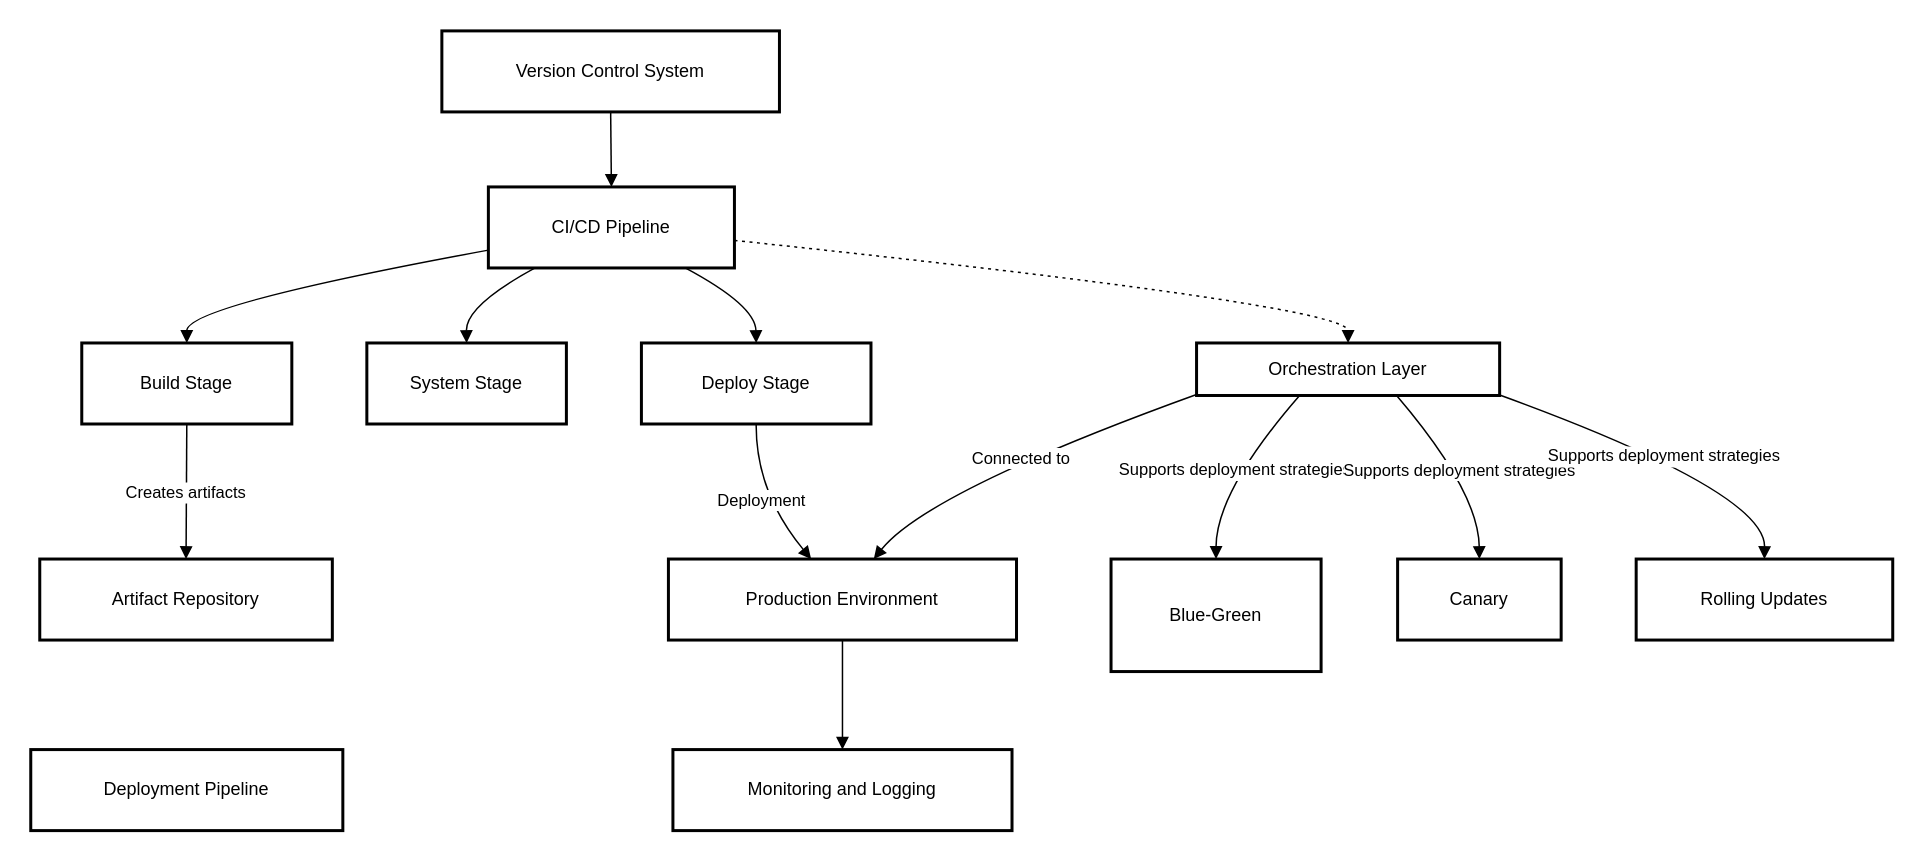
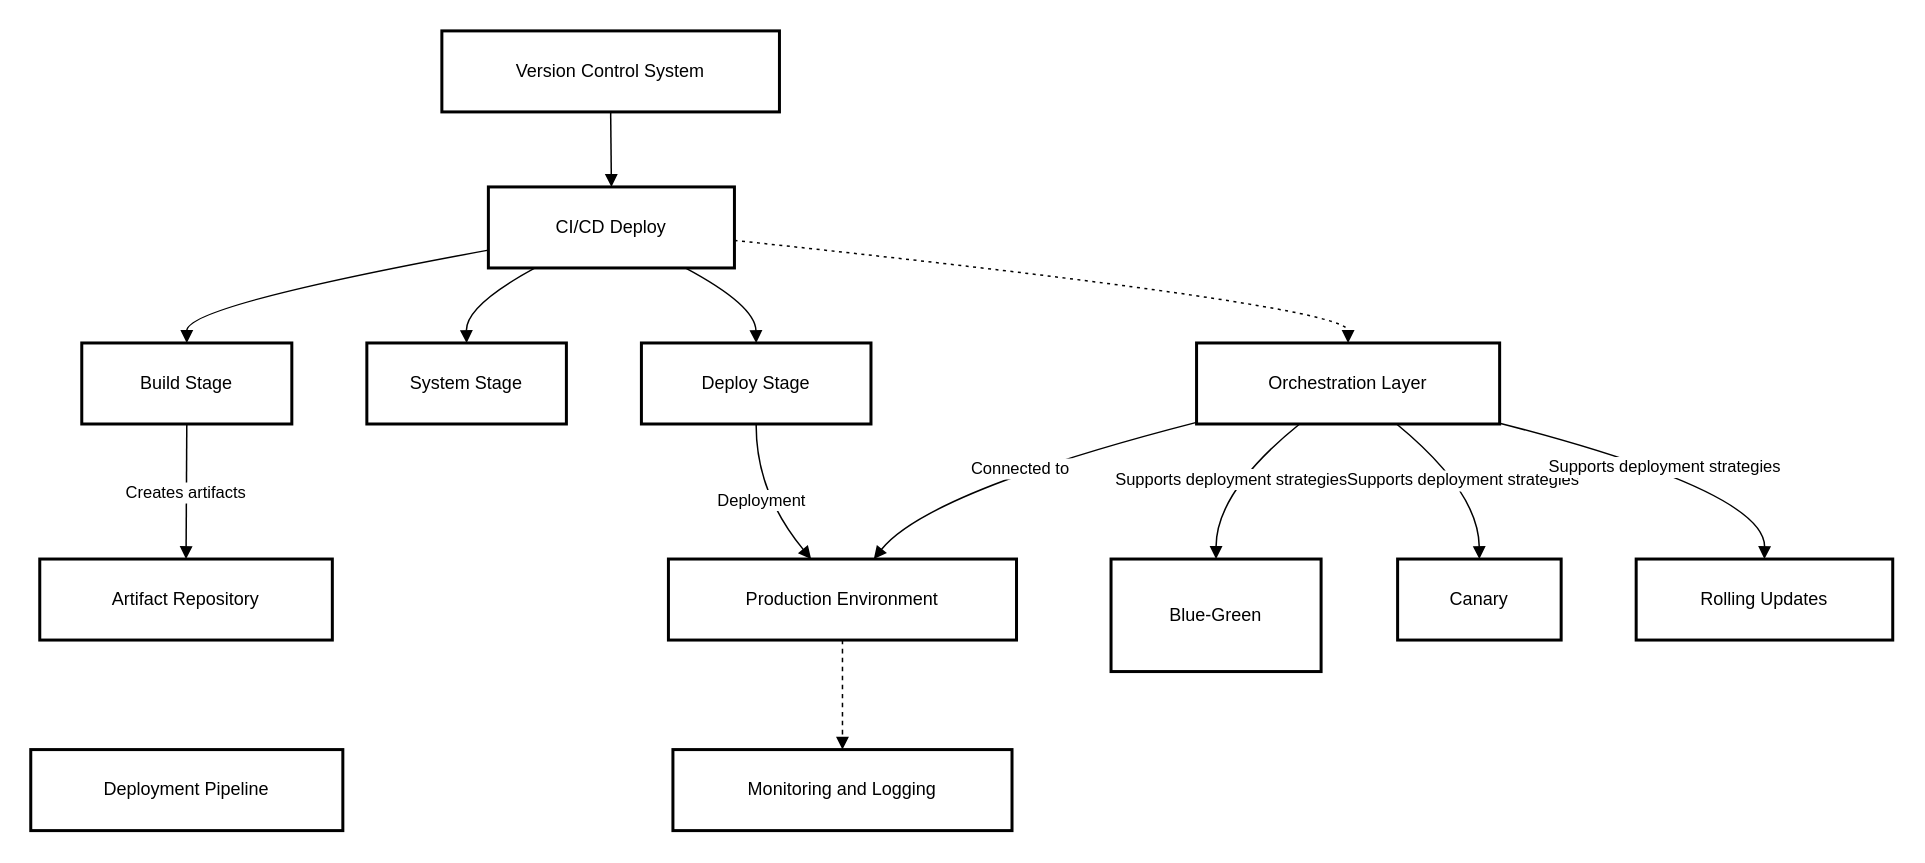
node "CI/CD Pipeline": label "CI/CD Pipeline" -> "CI/CD Deploy"
node "Orchestration Layer": size 303x53 -> 303x81
edge "Production Environment" -> "Monitoring and Logging": style solid -> dashed
